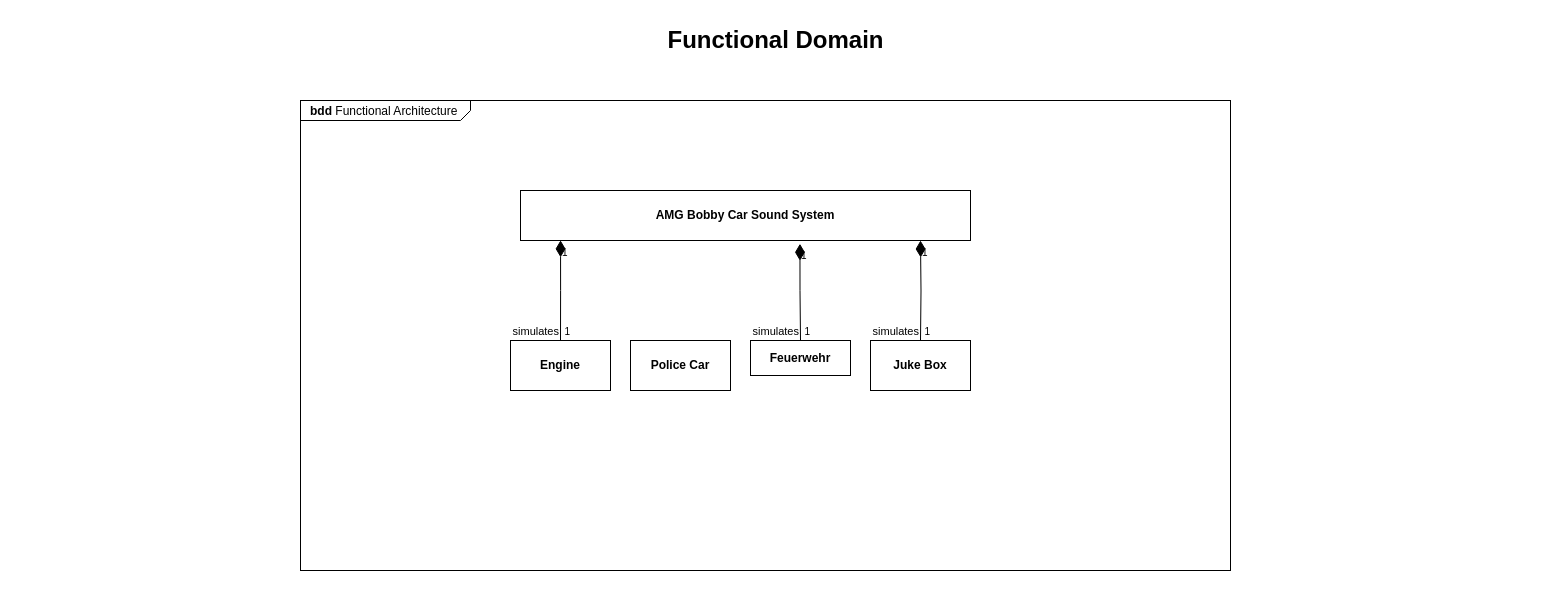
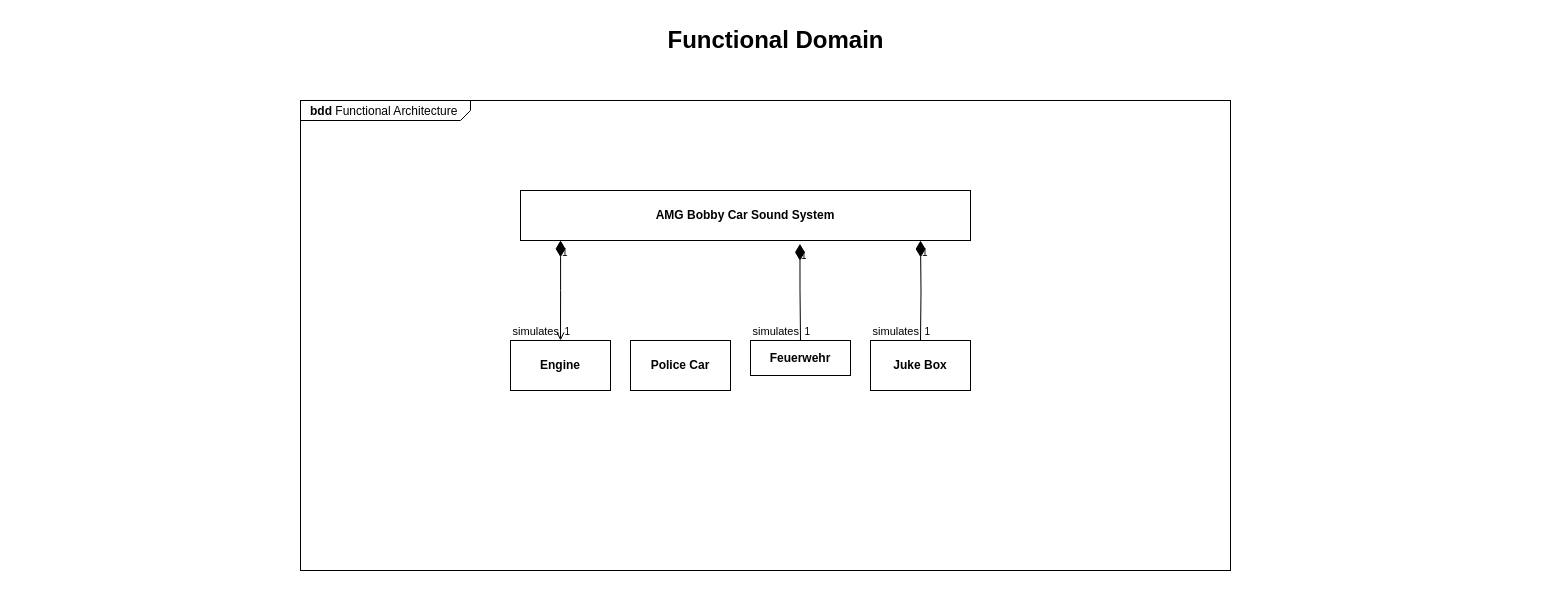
edge "Engine" -> "AMG Bobby Car Sound System": arrowhead none -> open
